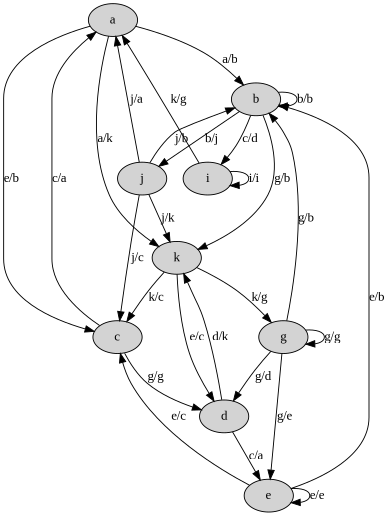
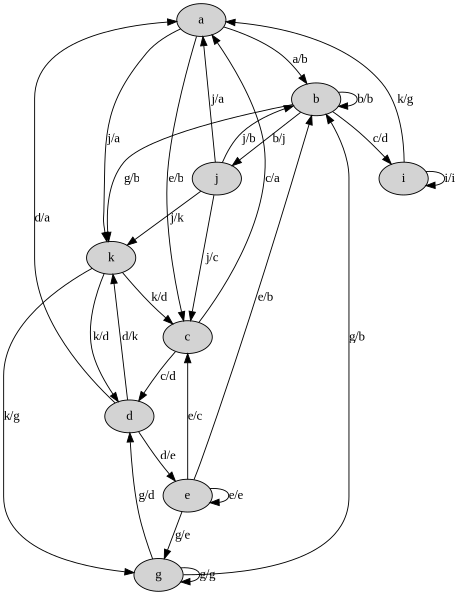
edge "a" -> "k": label "a/k" -> "j/a"
edge "d" -> "a": added, label "d/a"
edge "k" -> "c": label "k/c" -> "k/d"
edge "k" -> "d": label "e/c" -> "k/d"
edge "c" -> "d": label "g/g" -> "c/d"
edge "g" -> "e": reversed
edge "d" -> "e": label "c/a" -> "d/e"
